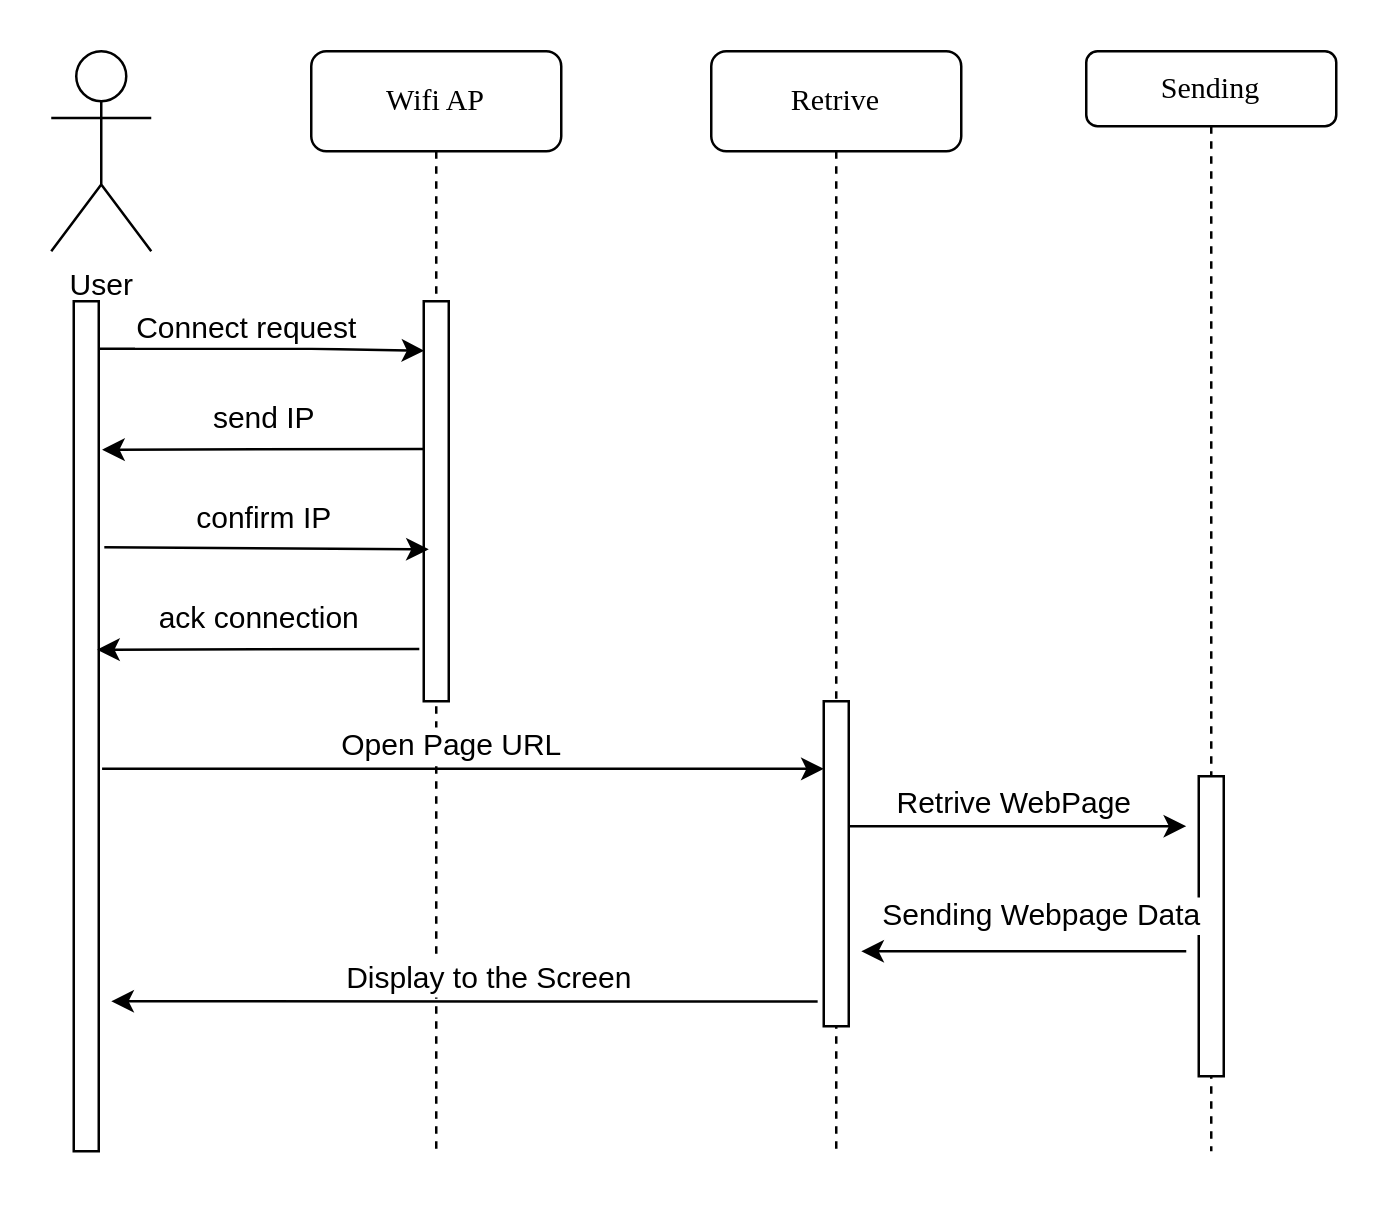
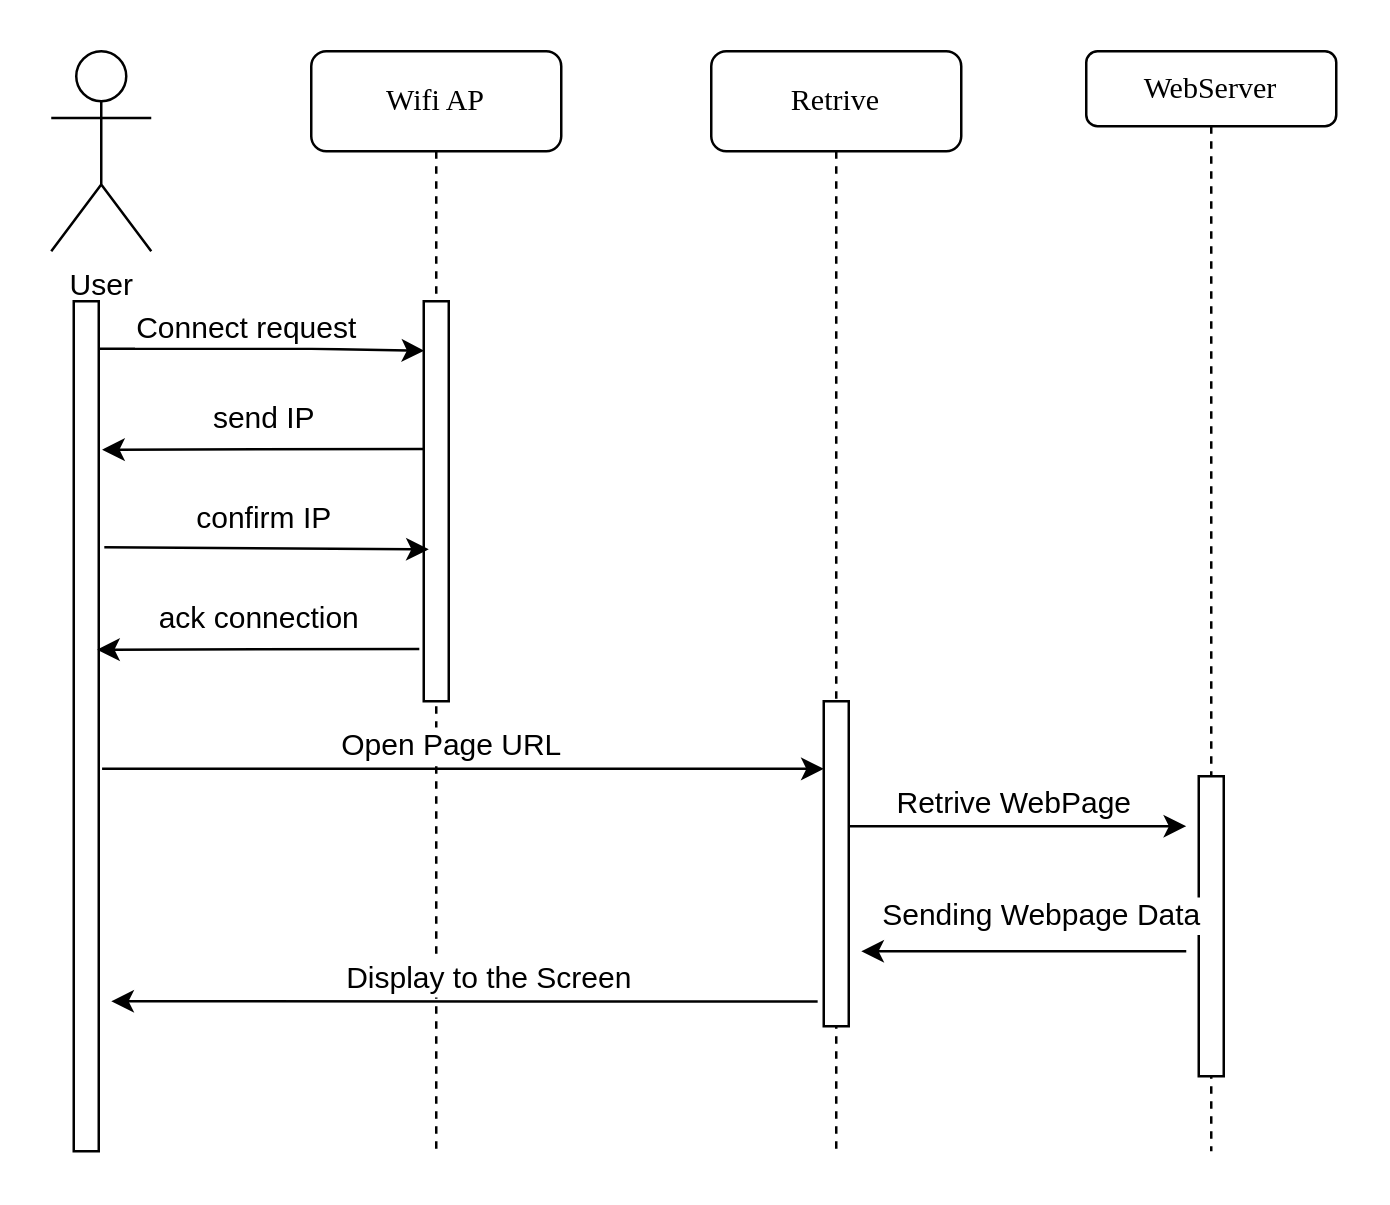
node "Sending": label "Sending" -> "WebServer"
